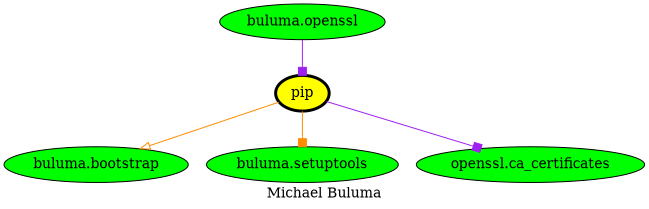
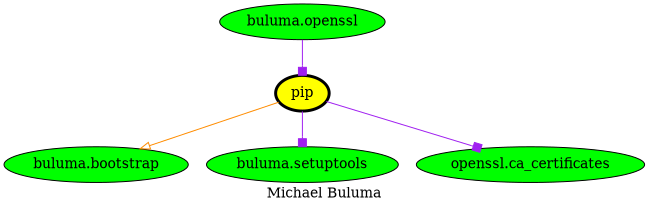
edge "pip" -> "buluma.setuptools": color darkorange -> purple
